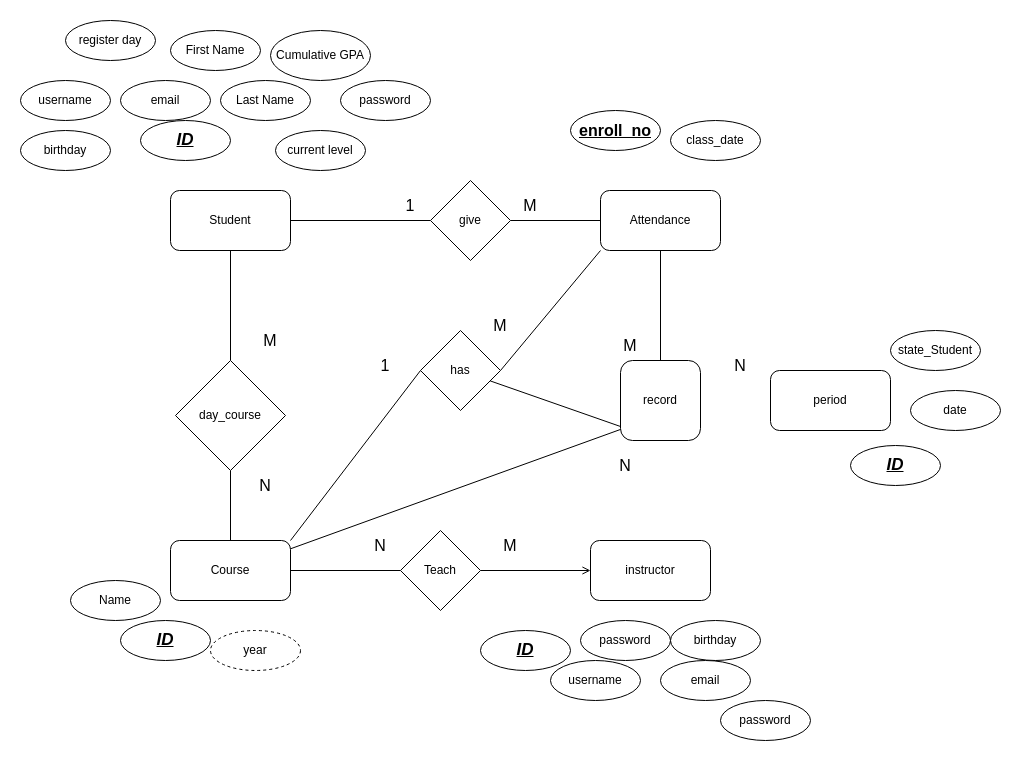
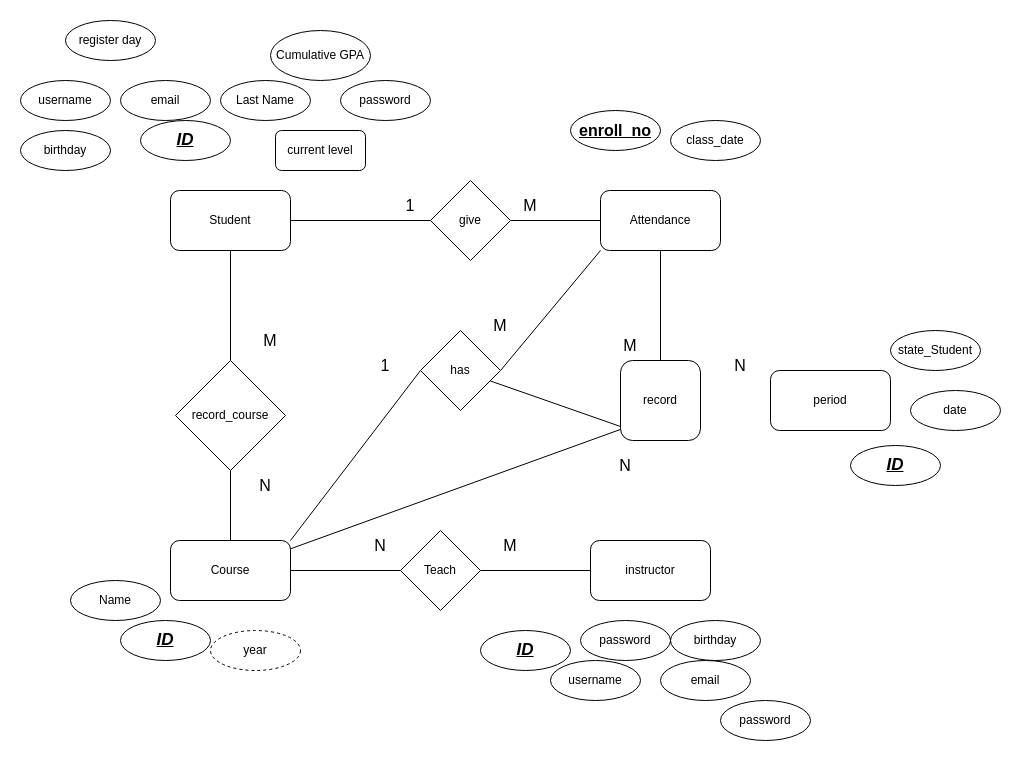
node "First Name": removed
node "current level": shape ellipse -> rounded rectangle
node "day_course": label "day_course" -> "record_course"
edge "Teach" -> "instructor": arrowhead open -> none
